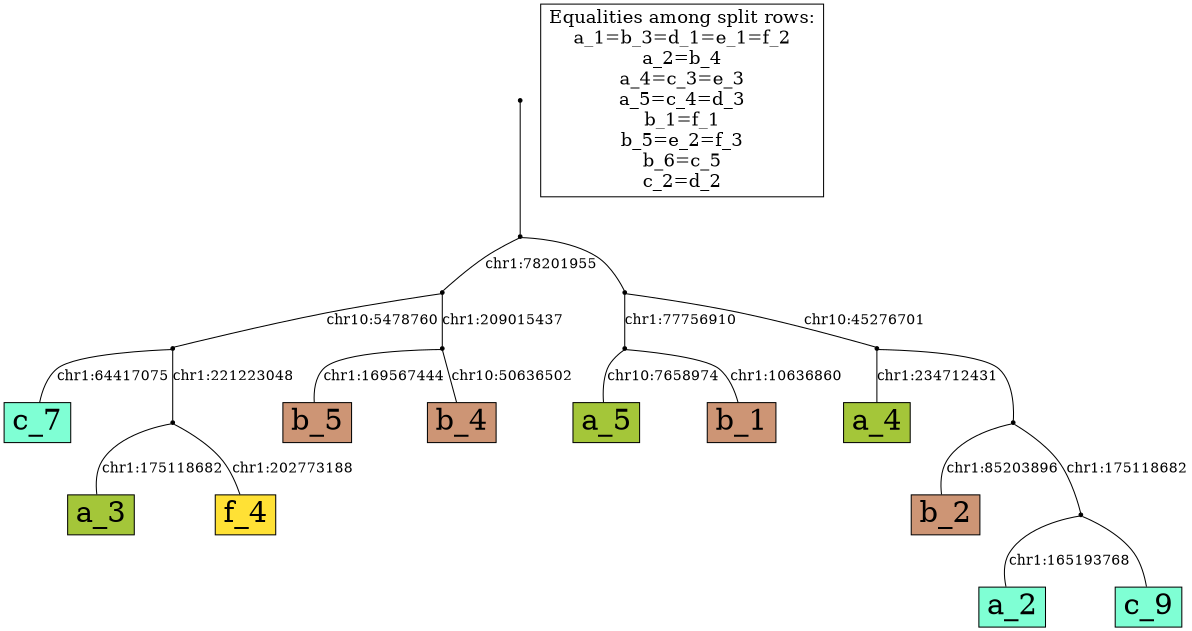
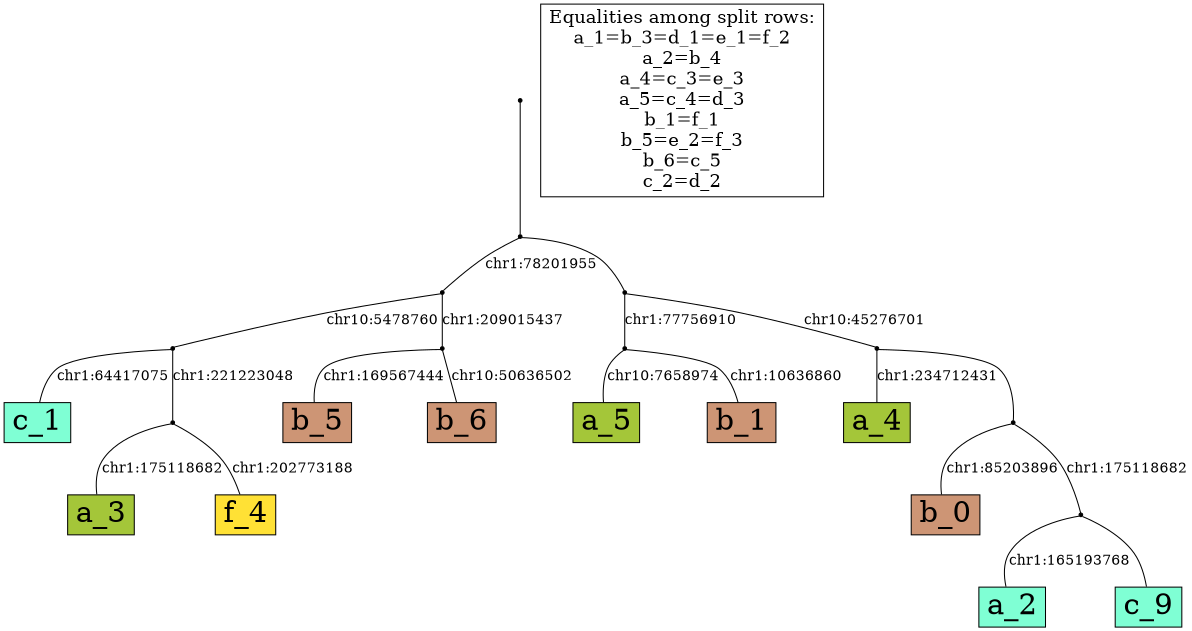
node "c_7": label "c_7" -> "c_1"
node "b_4": label "b_4" -> "b_6"
node "b_2": label "b_2" -> "b_0"
